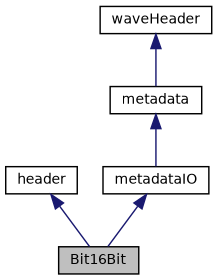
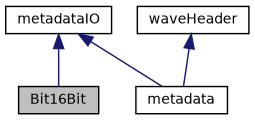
edge "metadataIO" -> "metadata": reversed
node "header": removed
